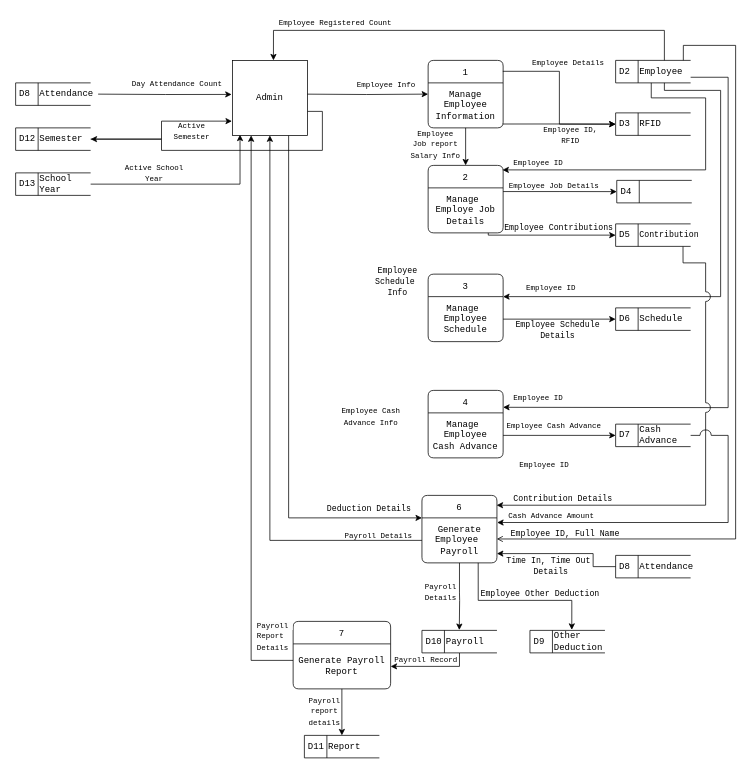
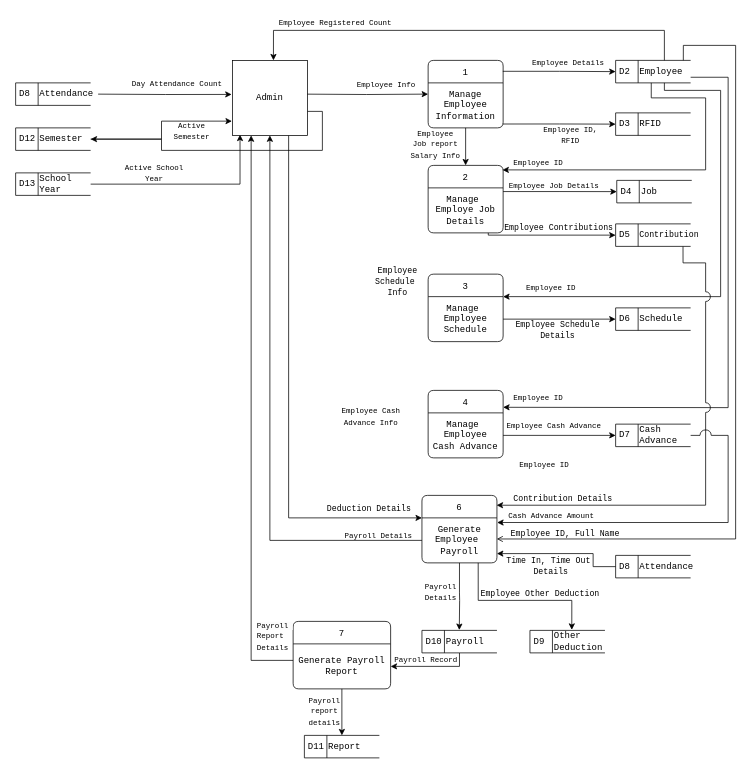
edge "1" -> "D3": now "1" -> "D2"
node "Job": added
